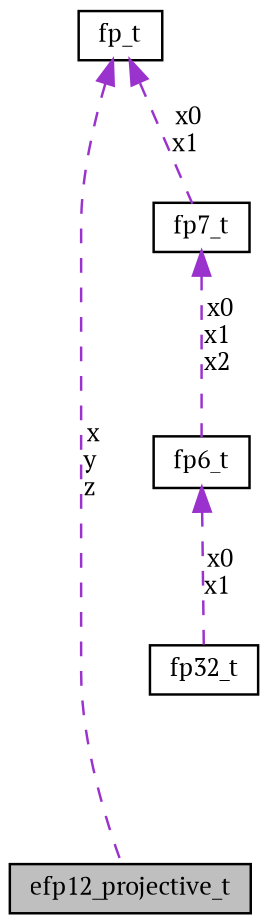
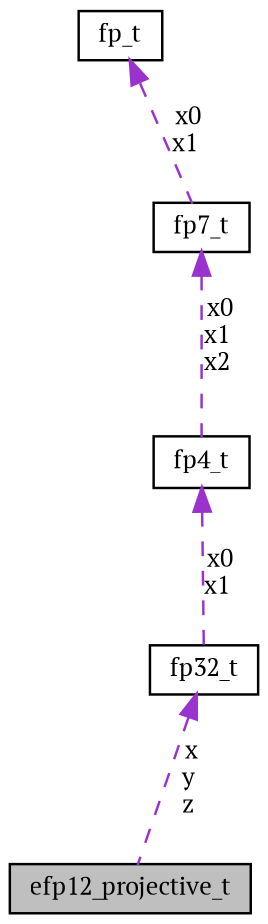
node "fp6_t": label "fp6_t" -> "fp4_t"
edge "efp12_projective_t" -> "fp_t": now "efp12_projective_t" -> "fp32_t"
